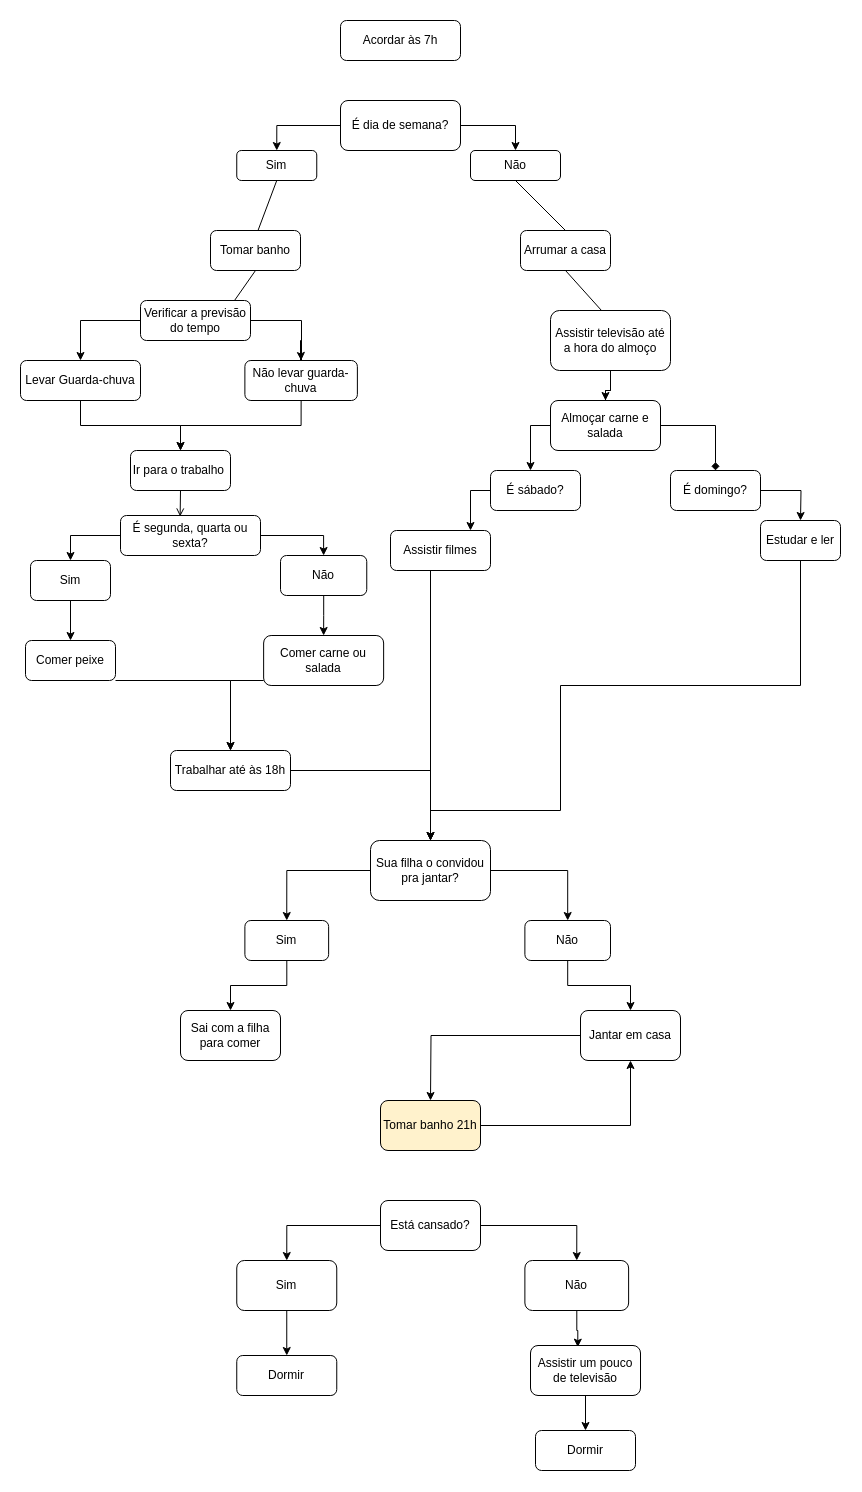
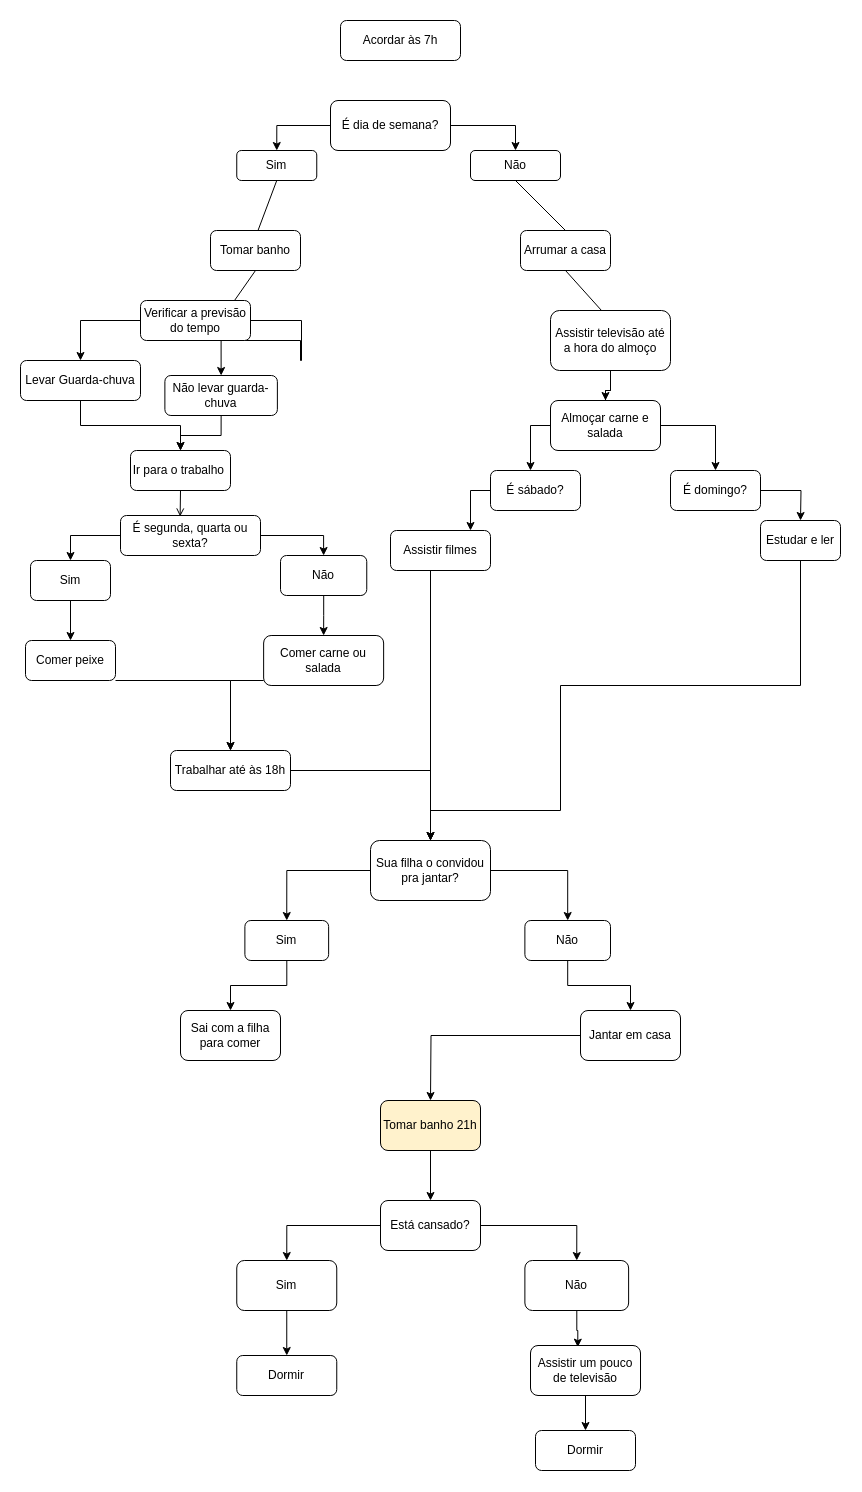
node "É dia de semana?": moved (401, 126) -> (391, 126)
node "Não levar guarda-chuva": moved (301, 381) -> (221, 396)
edge "Almoçar carne e salada" -> "É domingo?": arrowhead diamond -> classic
edge "Tomar banho 21h" -> "Jantar em casa": now "Tomar banho 21h" -> "Está cansado?"
